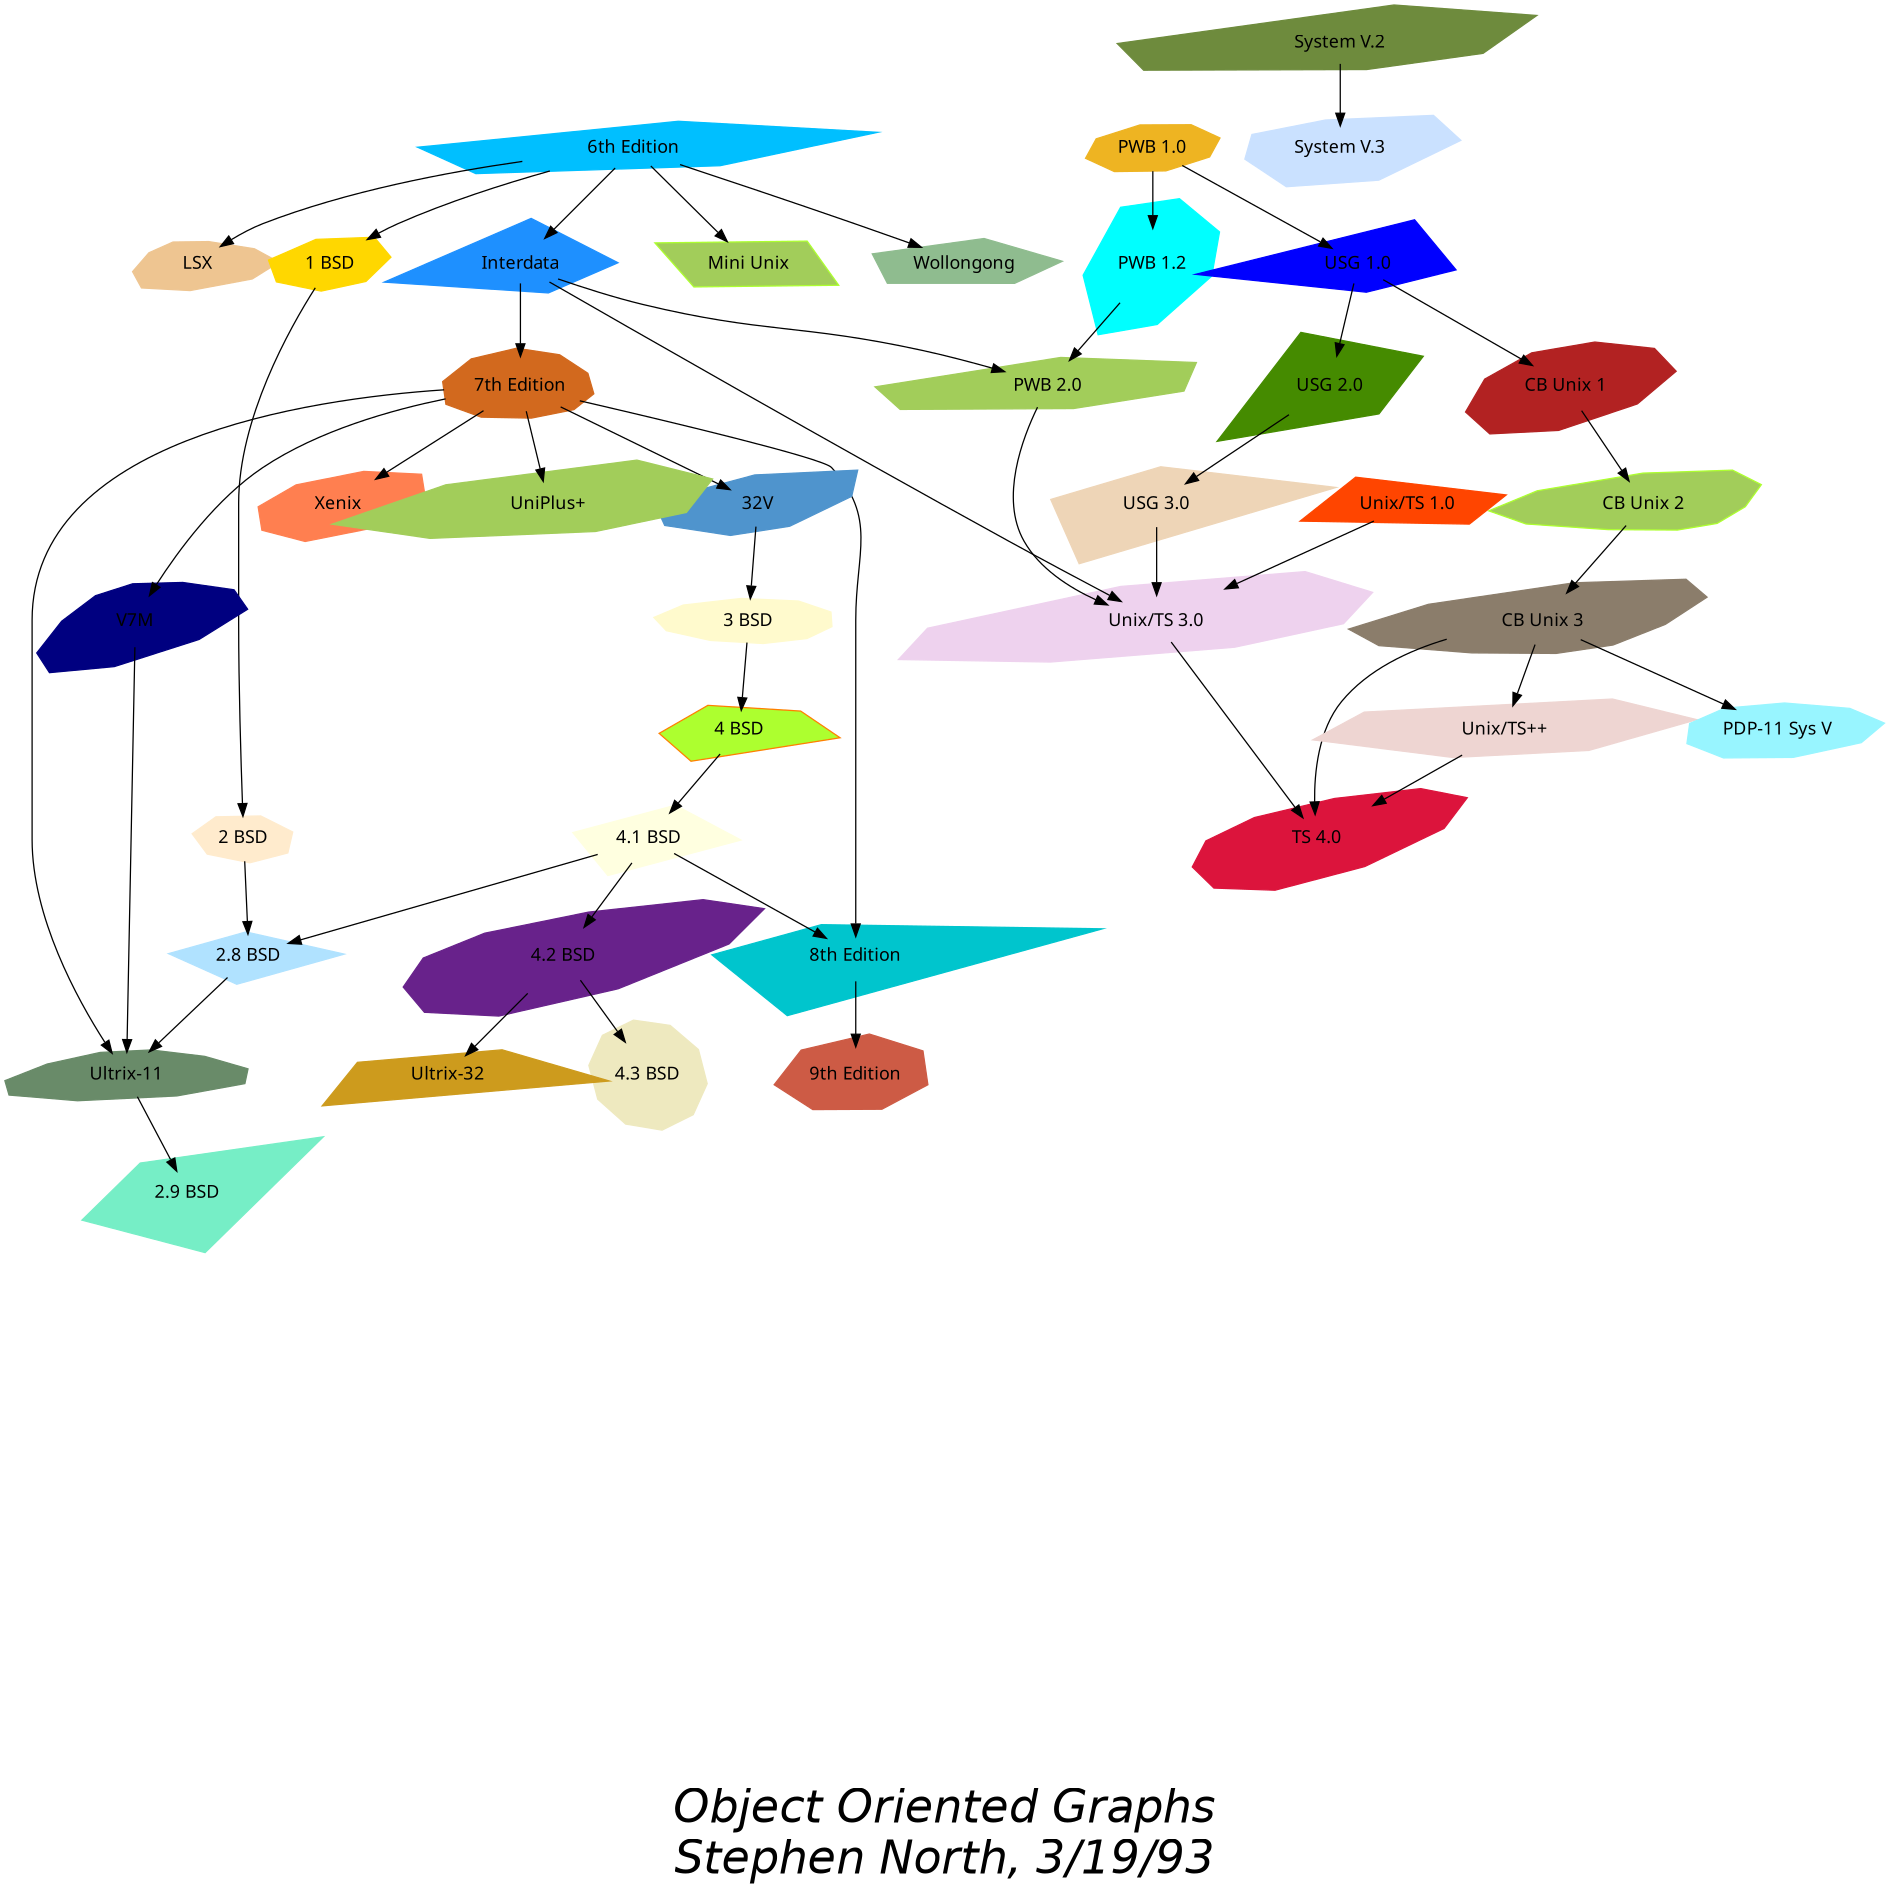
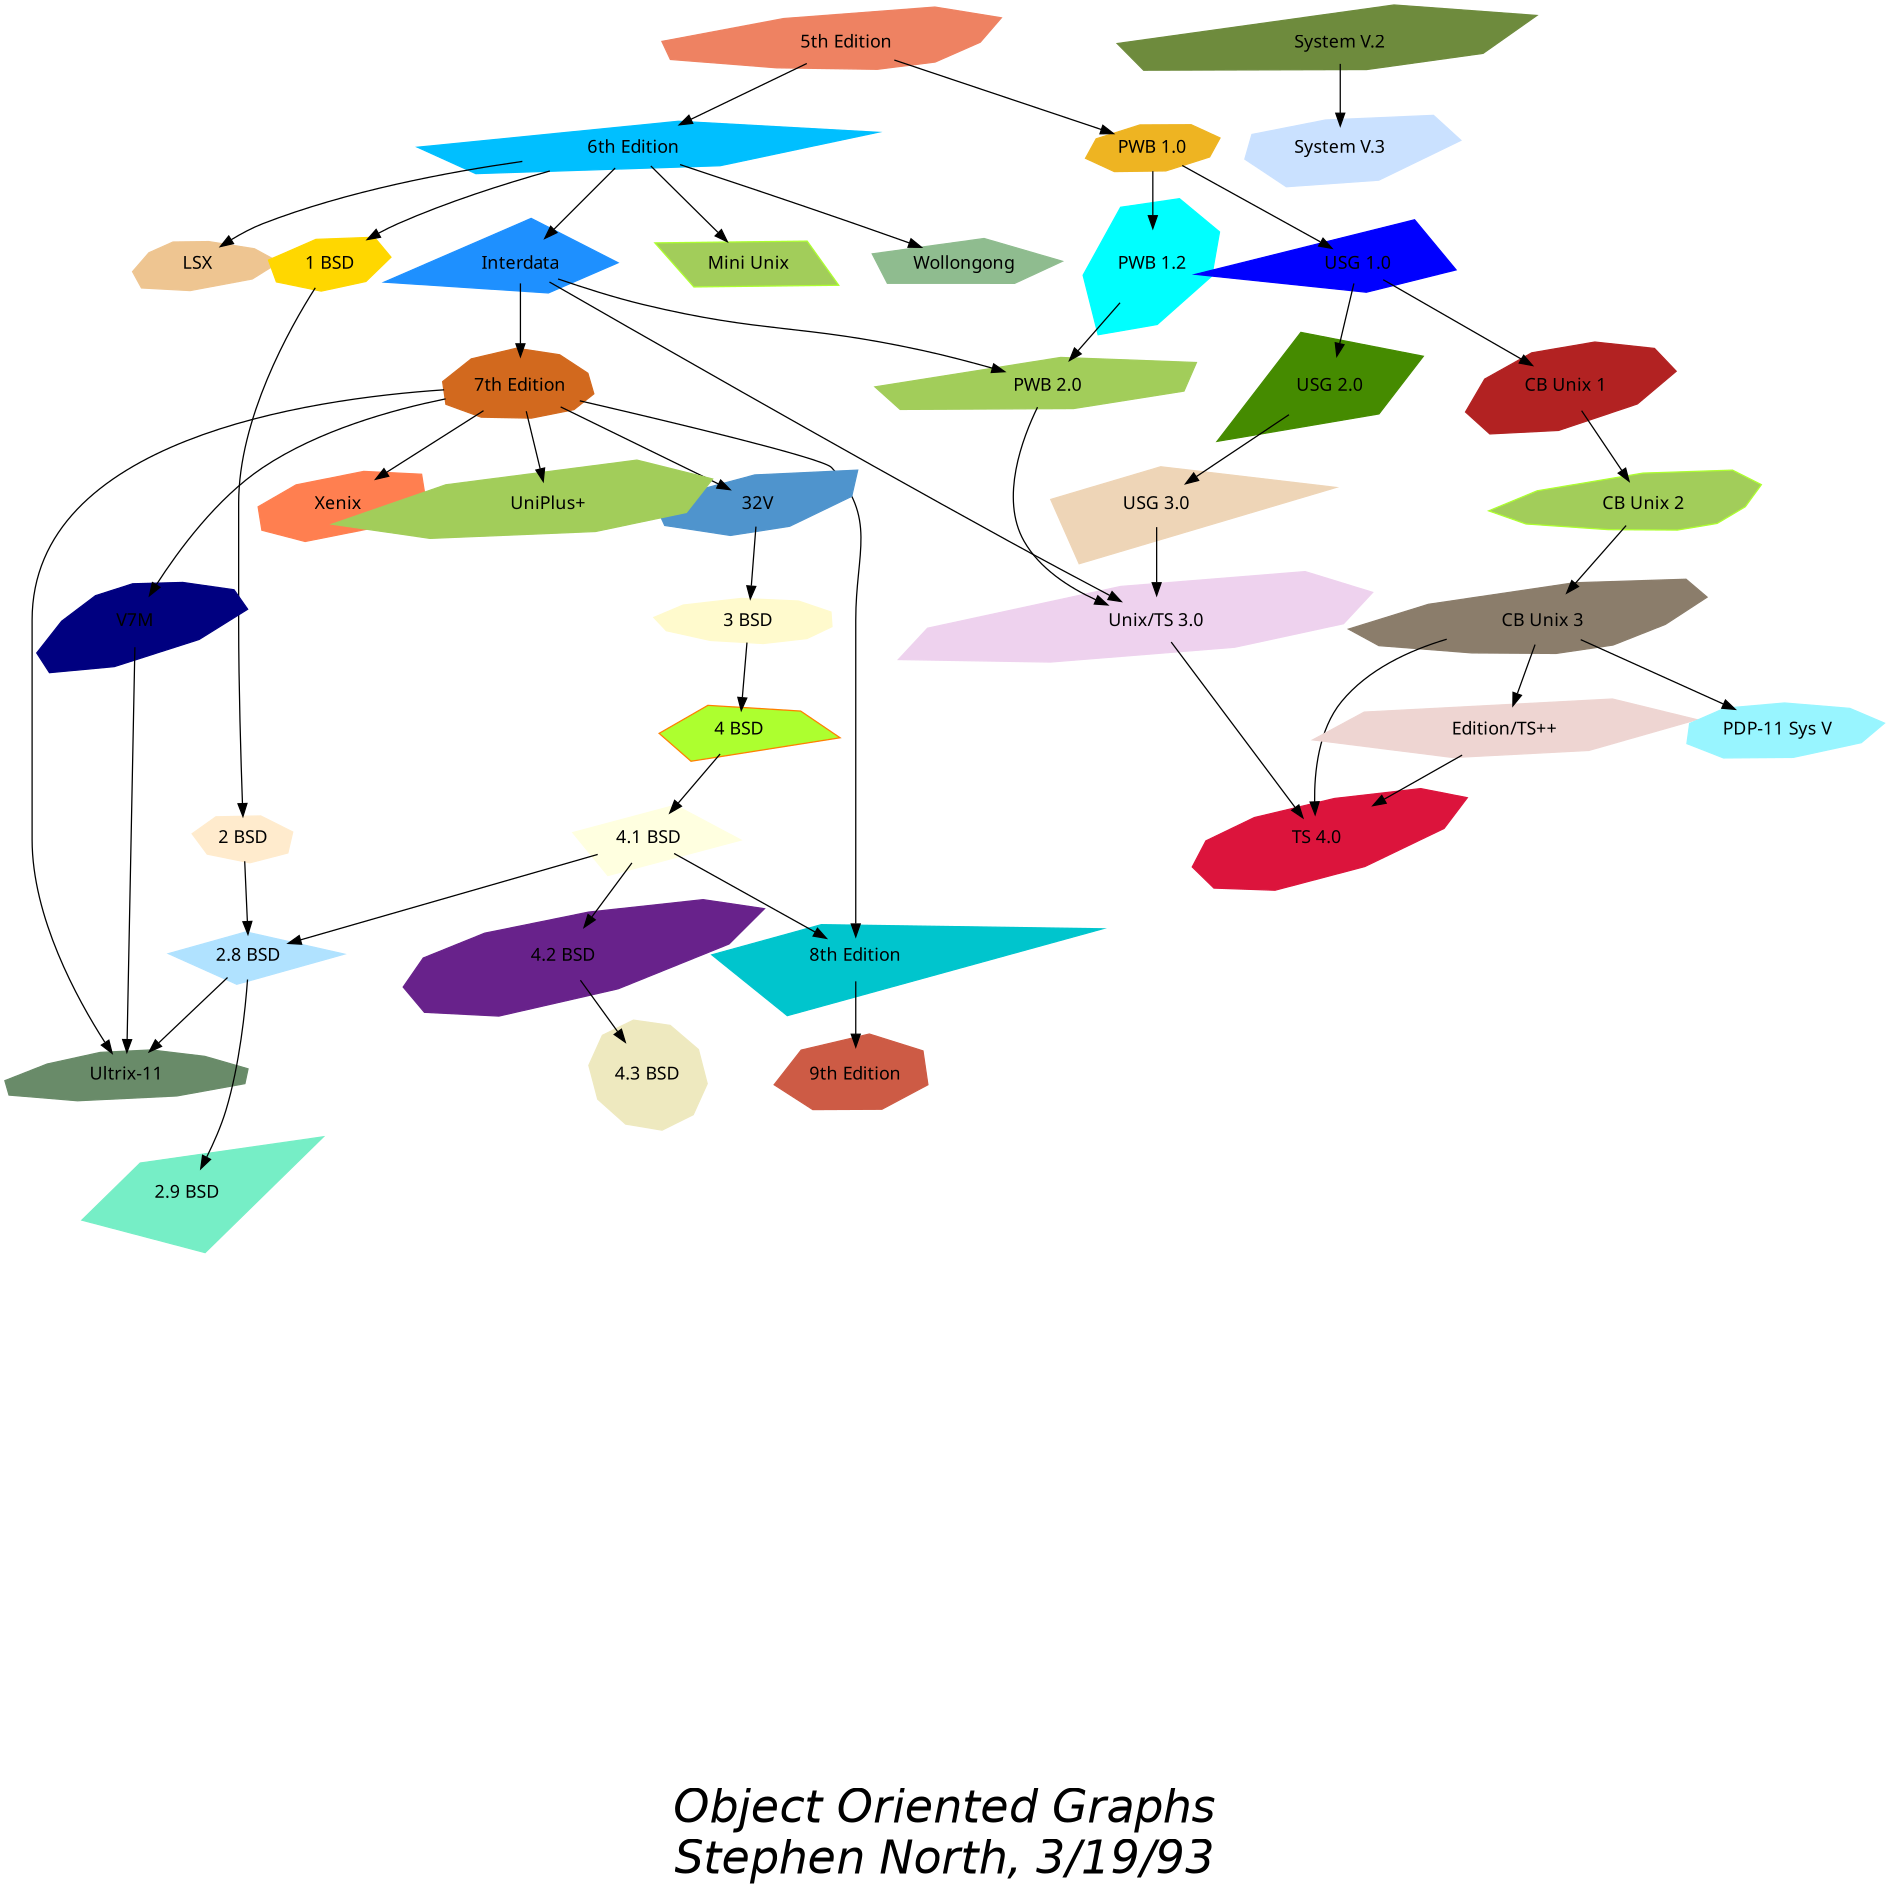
node "5th Edition": added
node "Unix/TS 1.0": removed
node "Unix/TS++": label "Unix/TS++" -> "Edition/TS++"
node "Ultrix-32": removed
edge "Ultrix-11" -> "2.9 BSD": now "2.8 BSD" -> "2.9 BSD"
